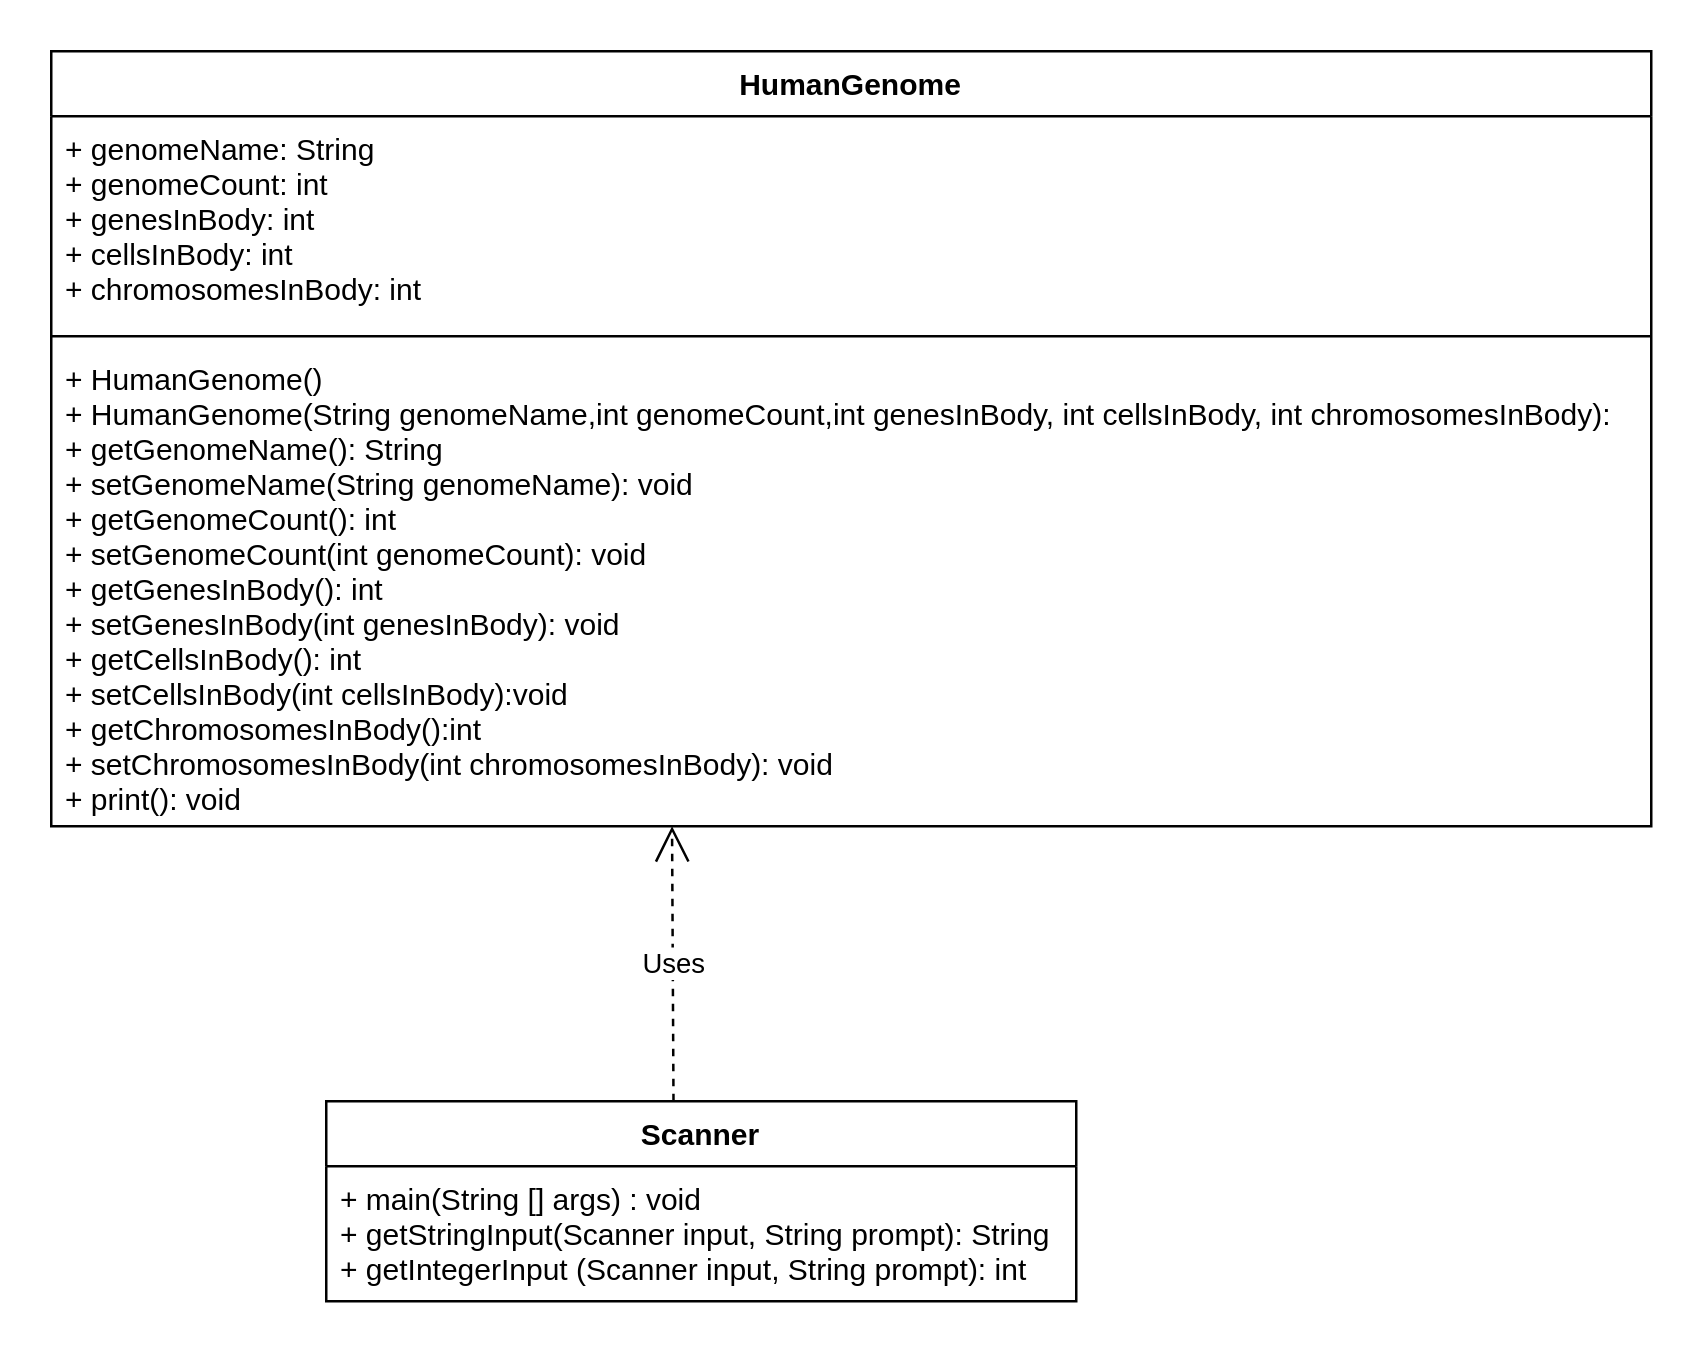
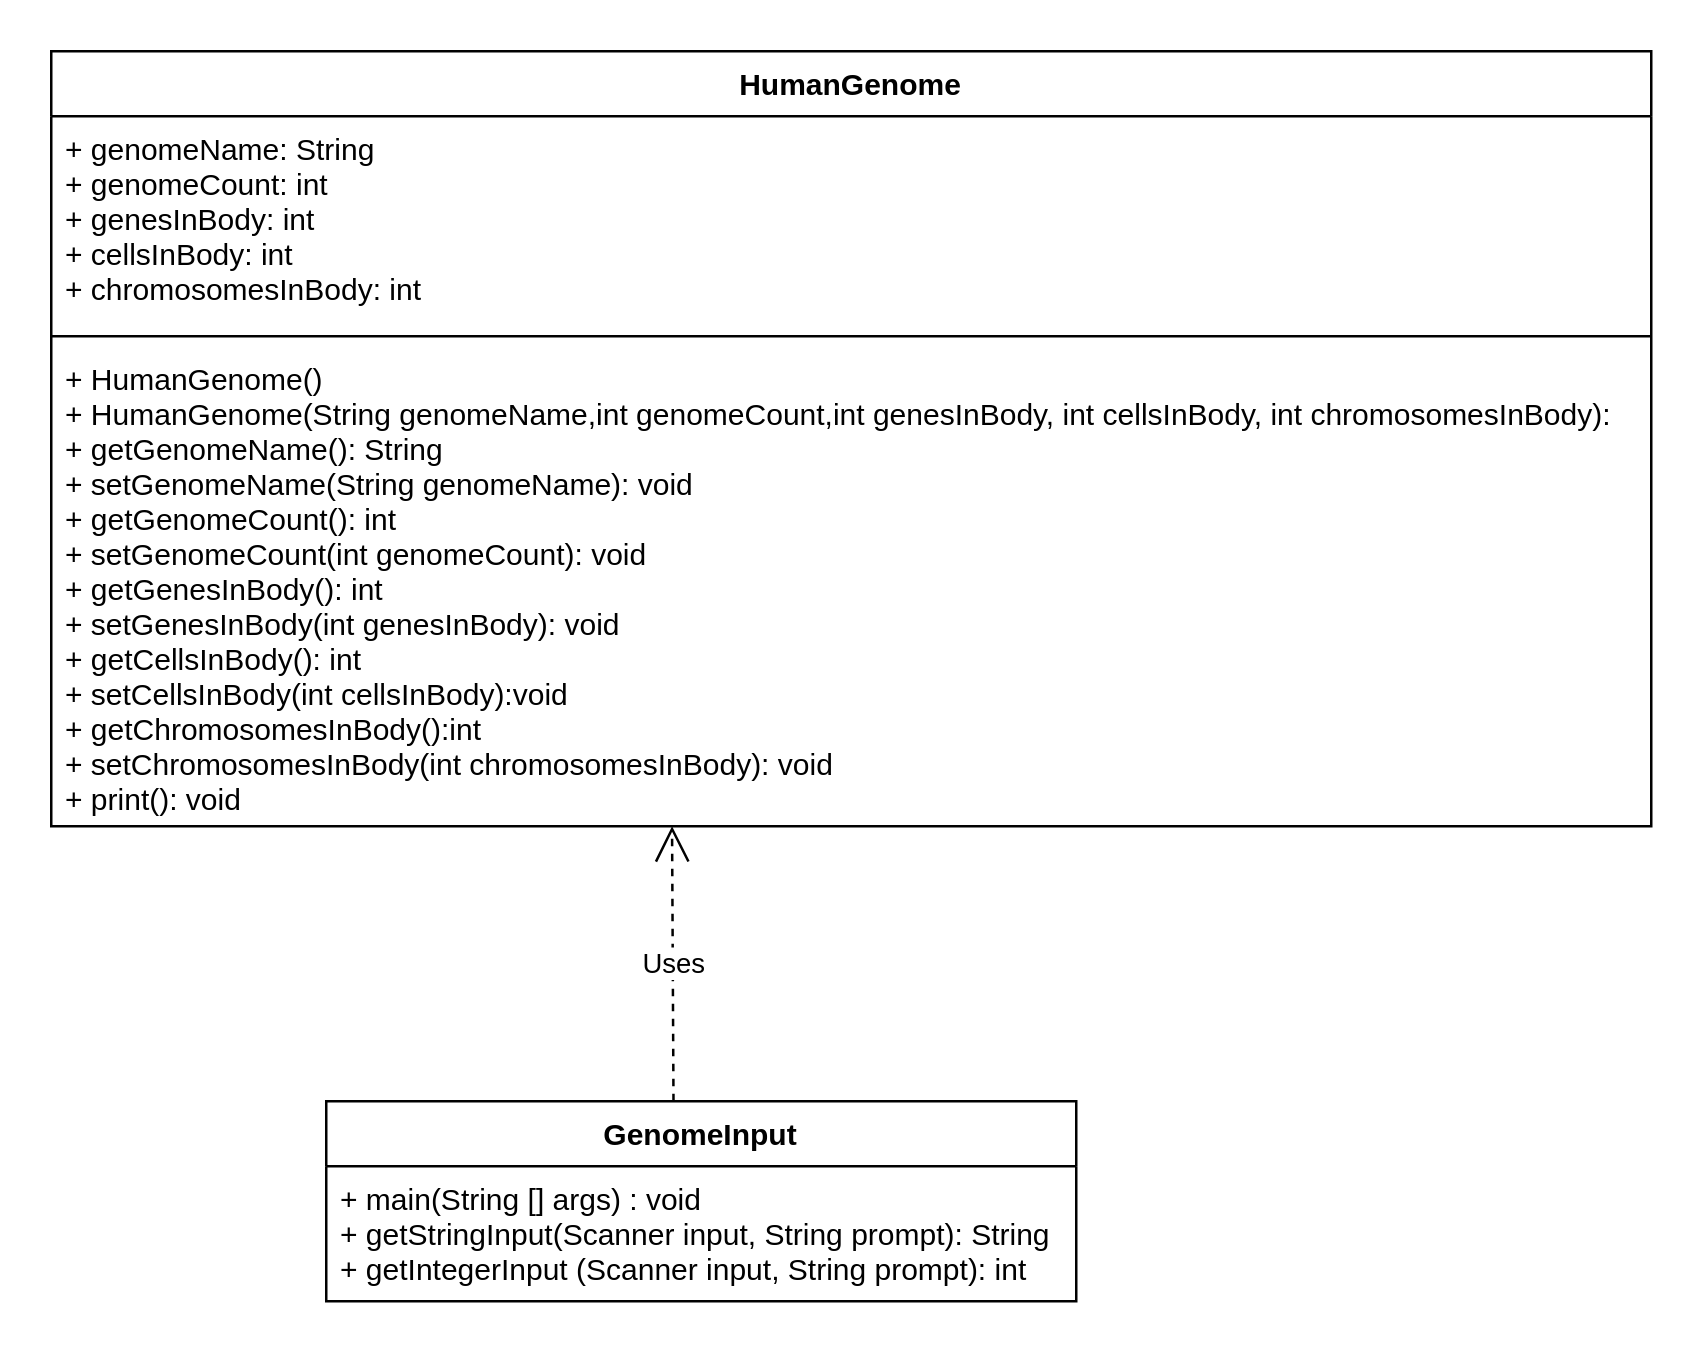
node "Scanner": label "Scanner" -> "GenomeInput"
